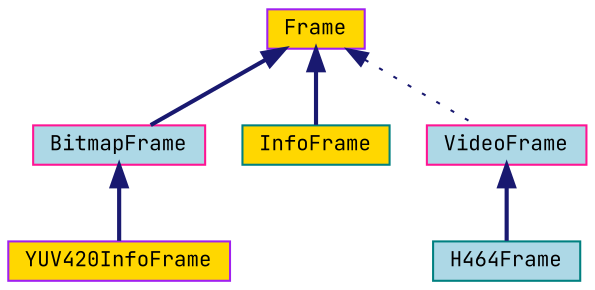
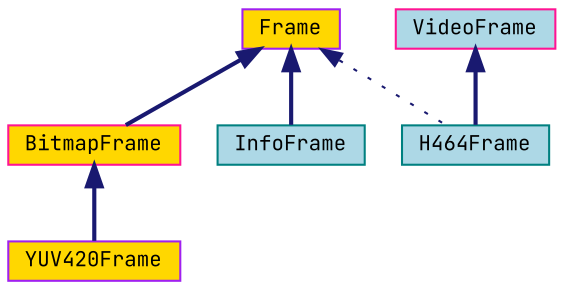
edge "VideoFrame" -> "Frame": now "H464Frame" -> "Frame"
node "BitmapFrame": fillcolor lightblue -> gold
node "InfoFrame": fillcolor gold -> lightblue
node "YUV420InfoFrame": label "YUV420InfoFrame" -> "YUV420Frame"
